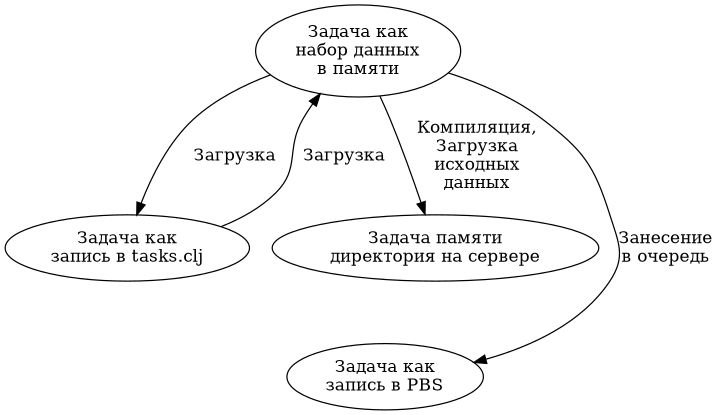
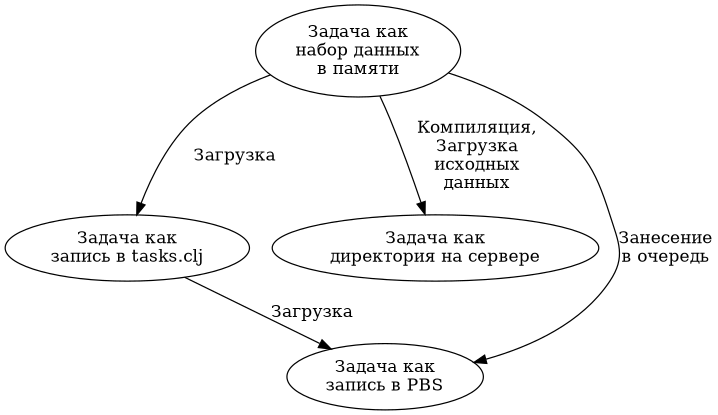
edge "Задача как запись в tasks.clj" -> "Задача как набор данных в памяти": now "Задача как запись в tasks.clj" -> "Задача как запись в PBS"
node "Задача памяти директория на сервере": label "Задача памяти директория на сервере" -> "Задача как директория на сервере"
